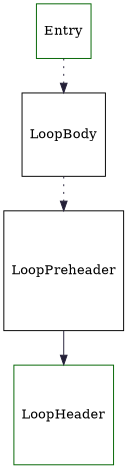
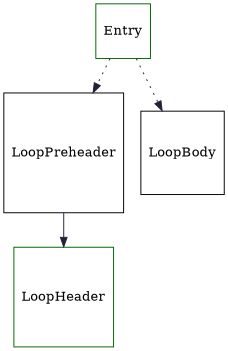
edge "LoopBody" -> "LoopPreheader": now "Entry" -> "LoopPreheader"
